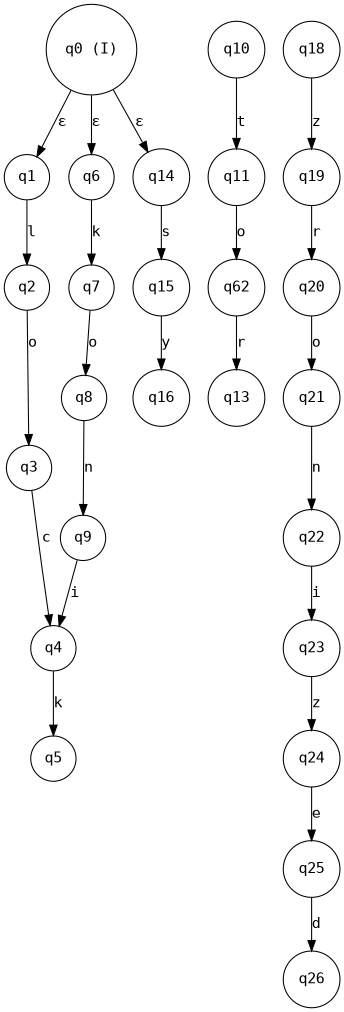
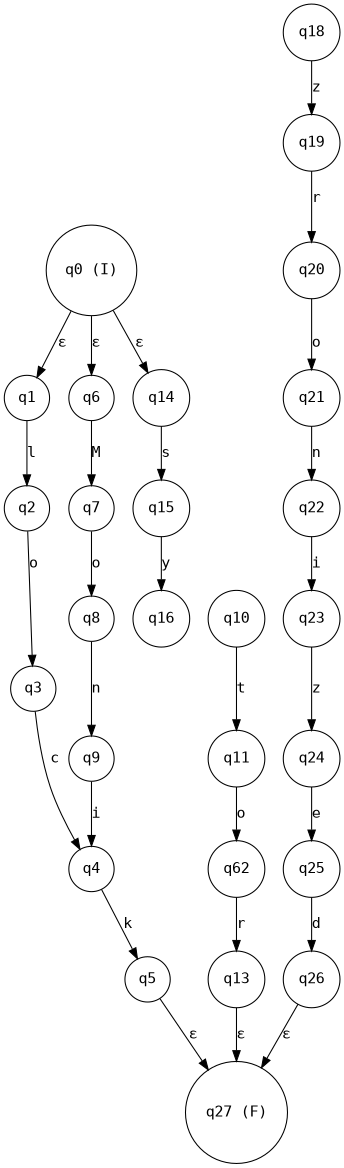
edge "q6" -> "q7": label "k" -> "M"
node "q27 (F)": added
